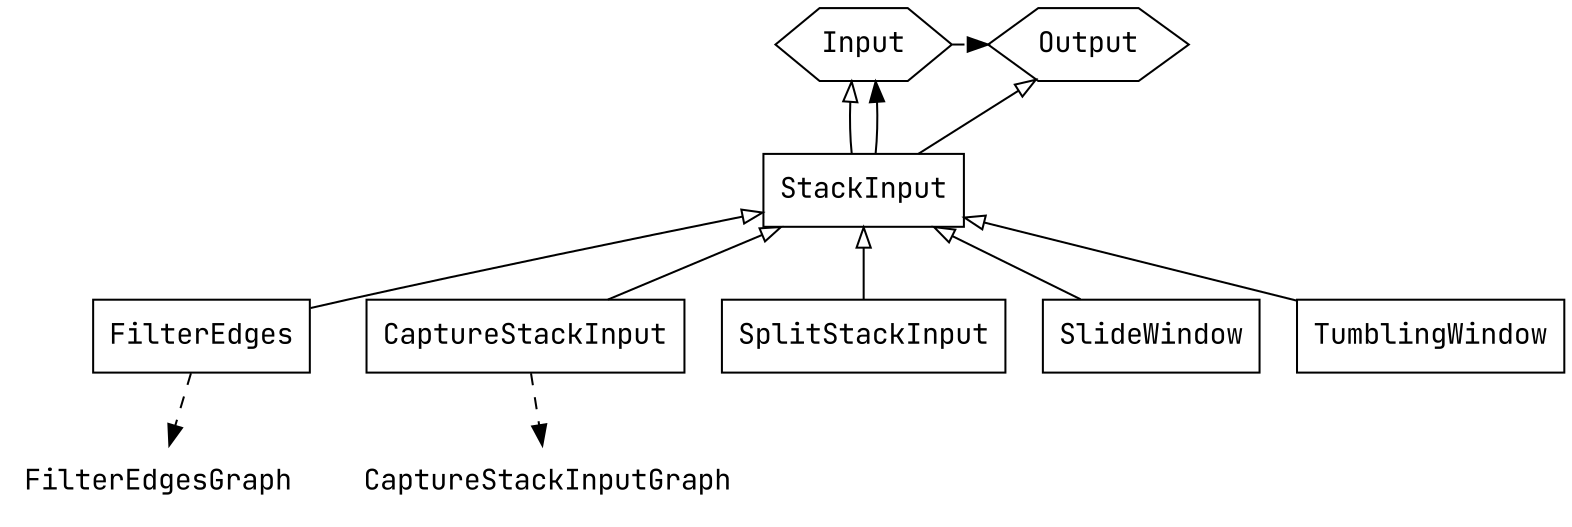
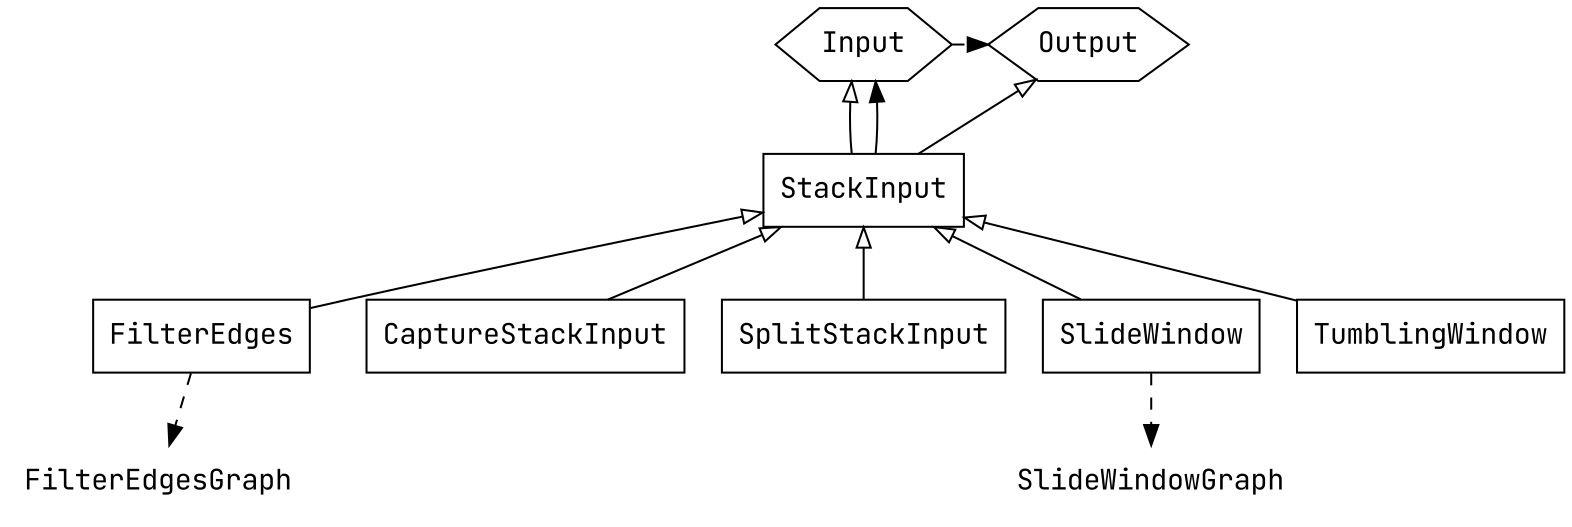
node "CaptureStackInputGraph": removed
node "SlideWindowGraph": added
